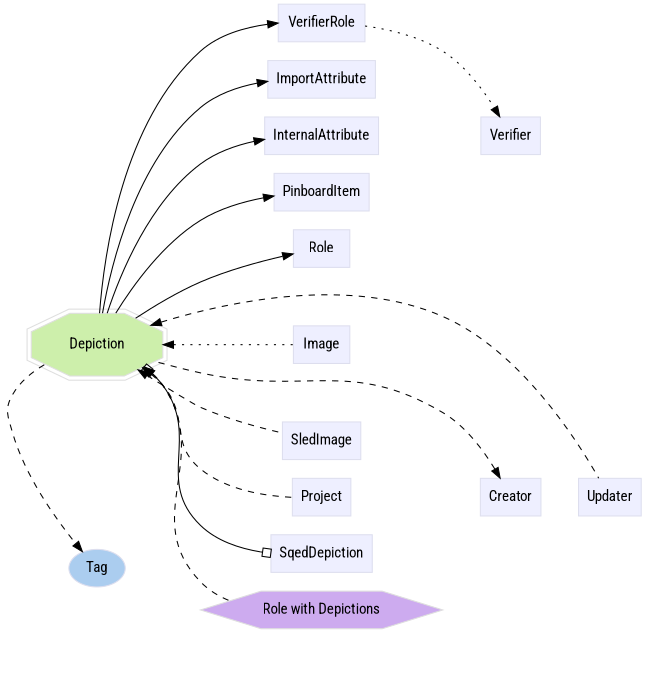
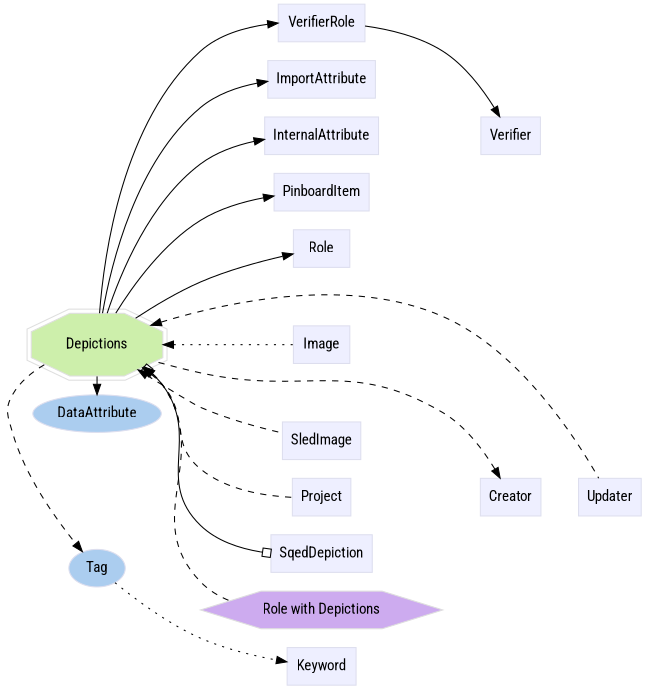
edge "VerifierRole" -> "Verifier": style dotted -> solid
node "Depiction": label "Depiction" -> "Depictions"
node "DataAttribute": added
node "Keyword": added
